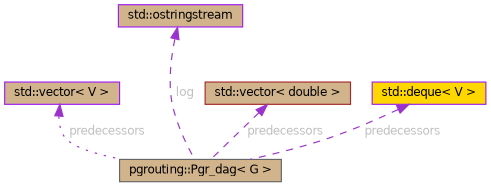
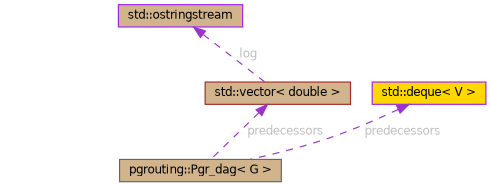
node "std::vector< V >": removed
edge "pgrouting::Pgr_dag< G >" -> "std::ostringstream": now "std::vector< double >" -> "std::ostringstream"
